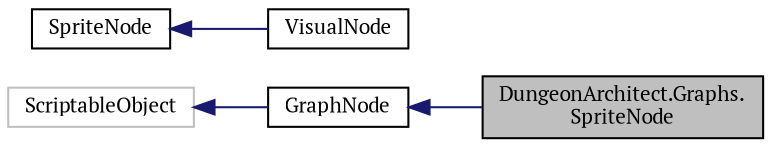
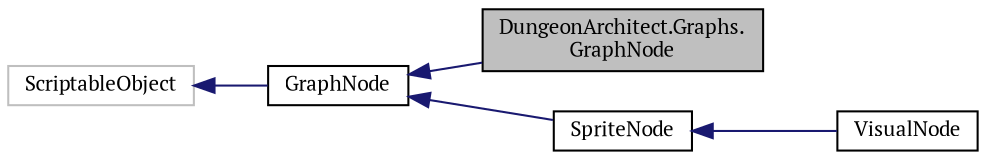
node "DungeonArchitect.Graphs. SpriteNode": label "DungeonArchitect.Graphs. SpriteNode" -> "DungeonArchitect.Graphs. GraphNode"
edge "SpriteNode" -> "GraphNode": added
